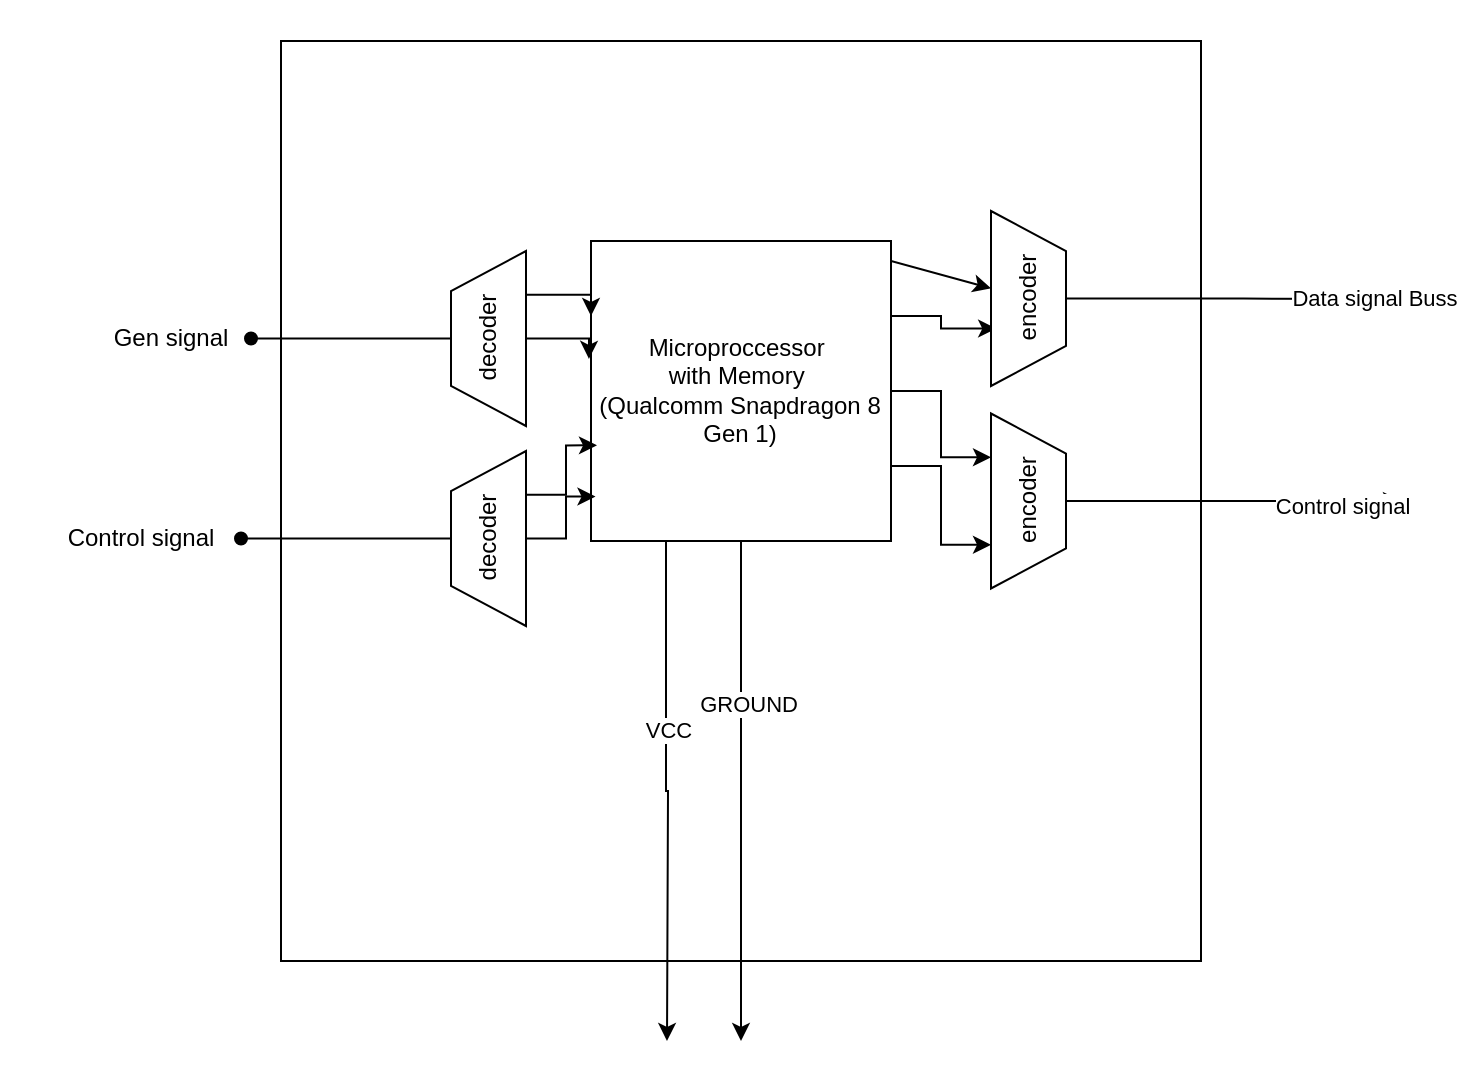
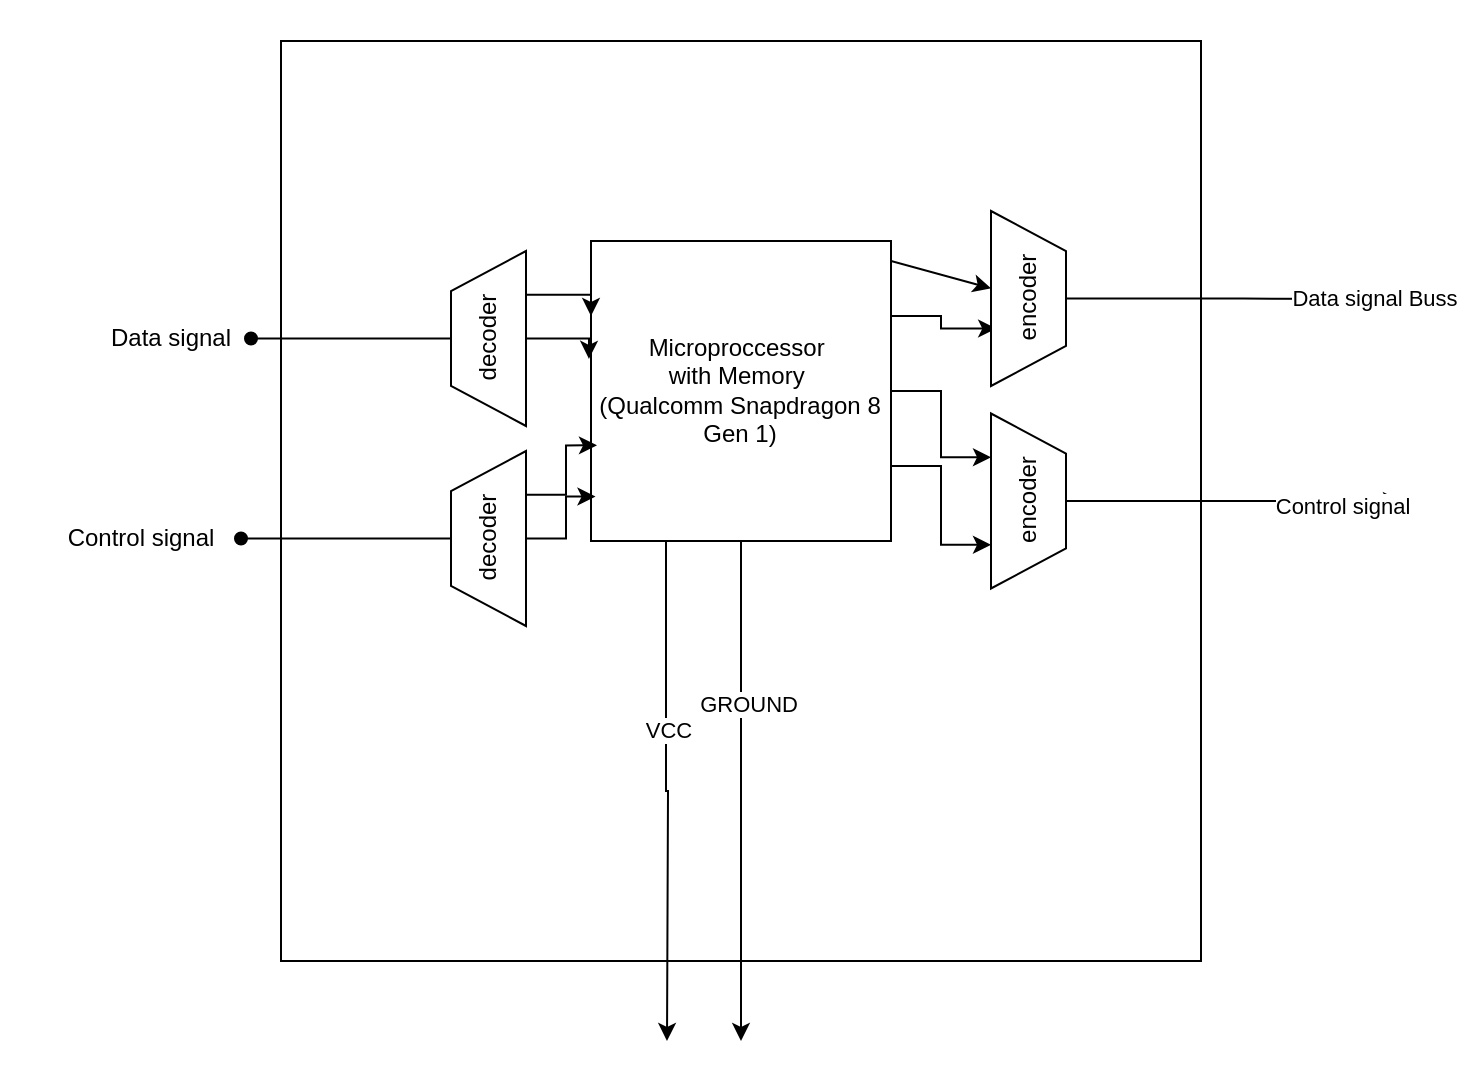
node "Gen signal": label "Gen signal" -> "Data signal"
